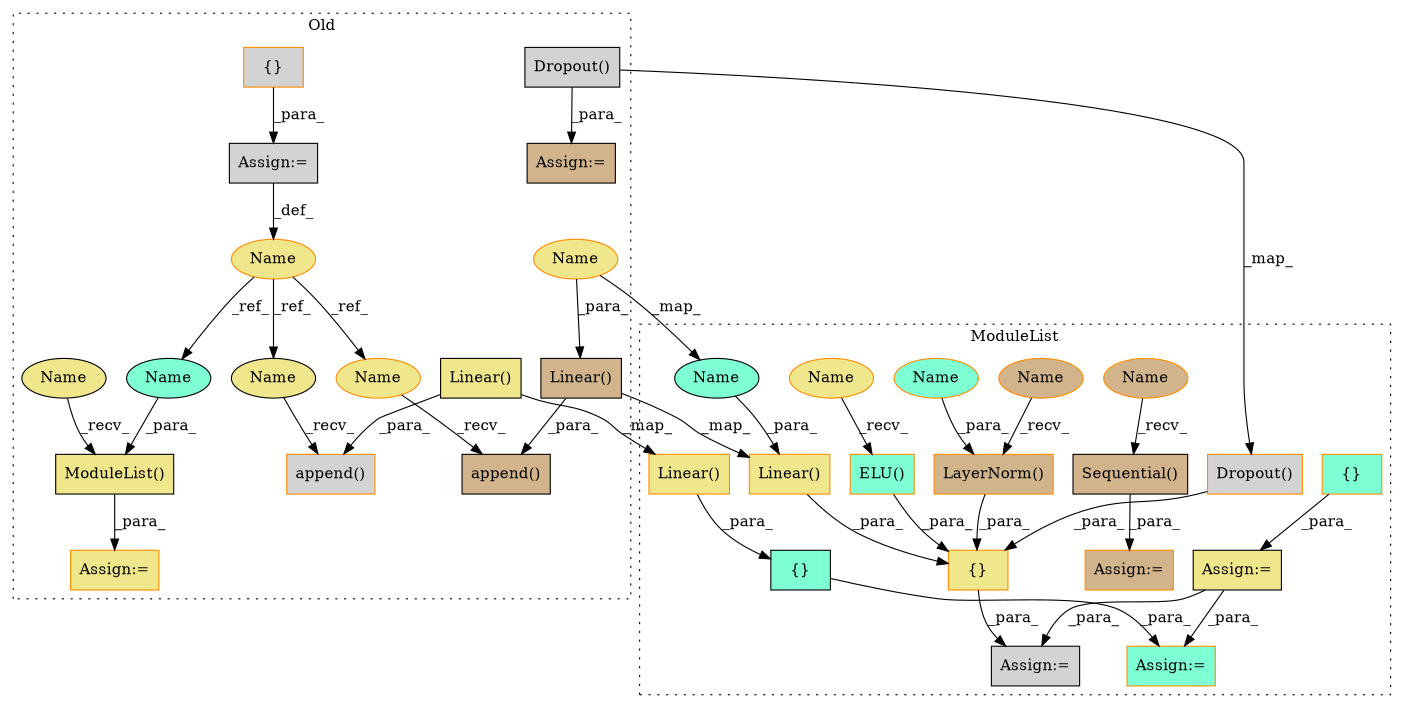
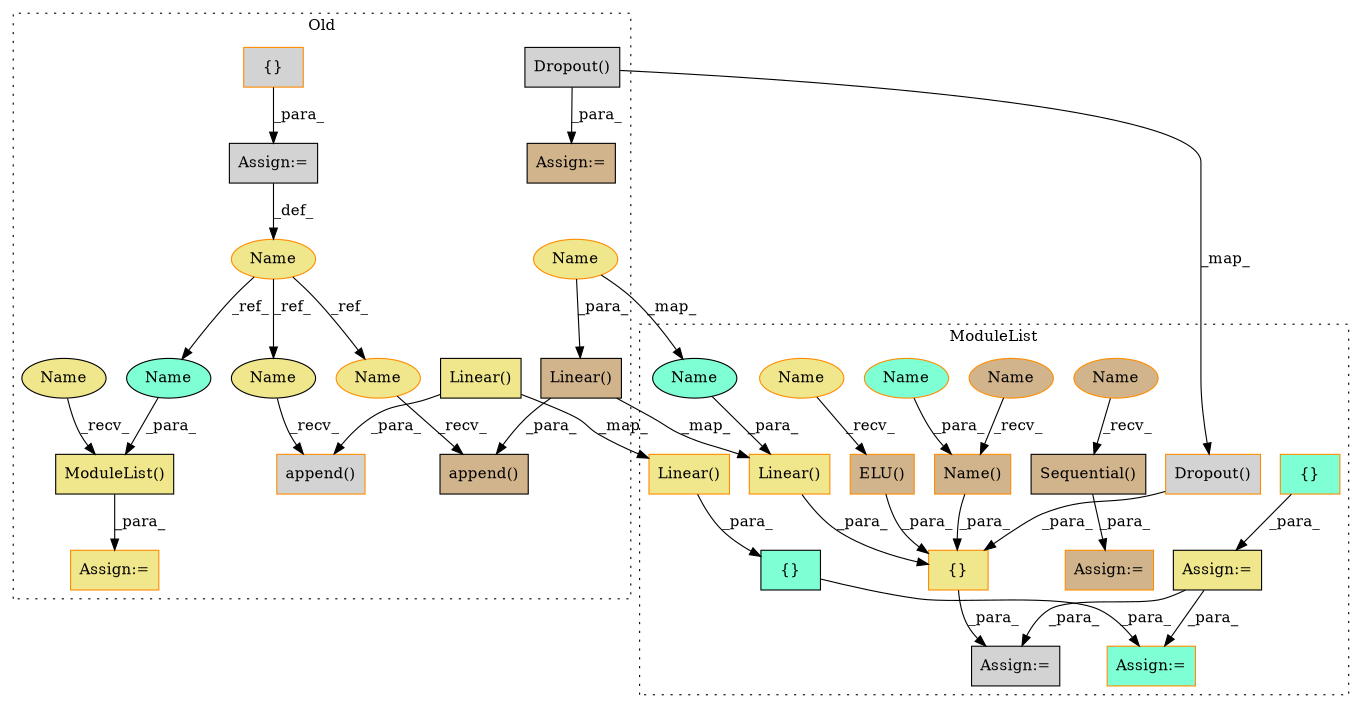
node "ELU()": fillcolor aquamarine -> tan
node "LayerNorm()": label "LayerNorm()" -> "Name()"
